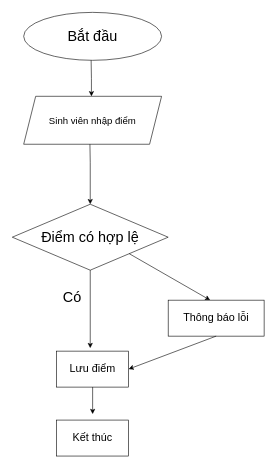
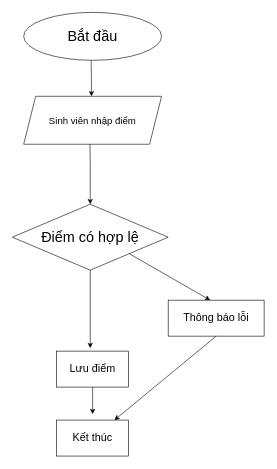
node "Có": removed
edge "Thông báo lỗi" -> "Lưu điểm": now "Thông báo lỗi" -> "Kết thúc"
